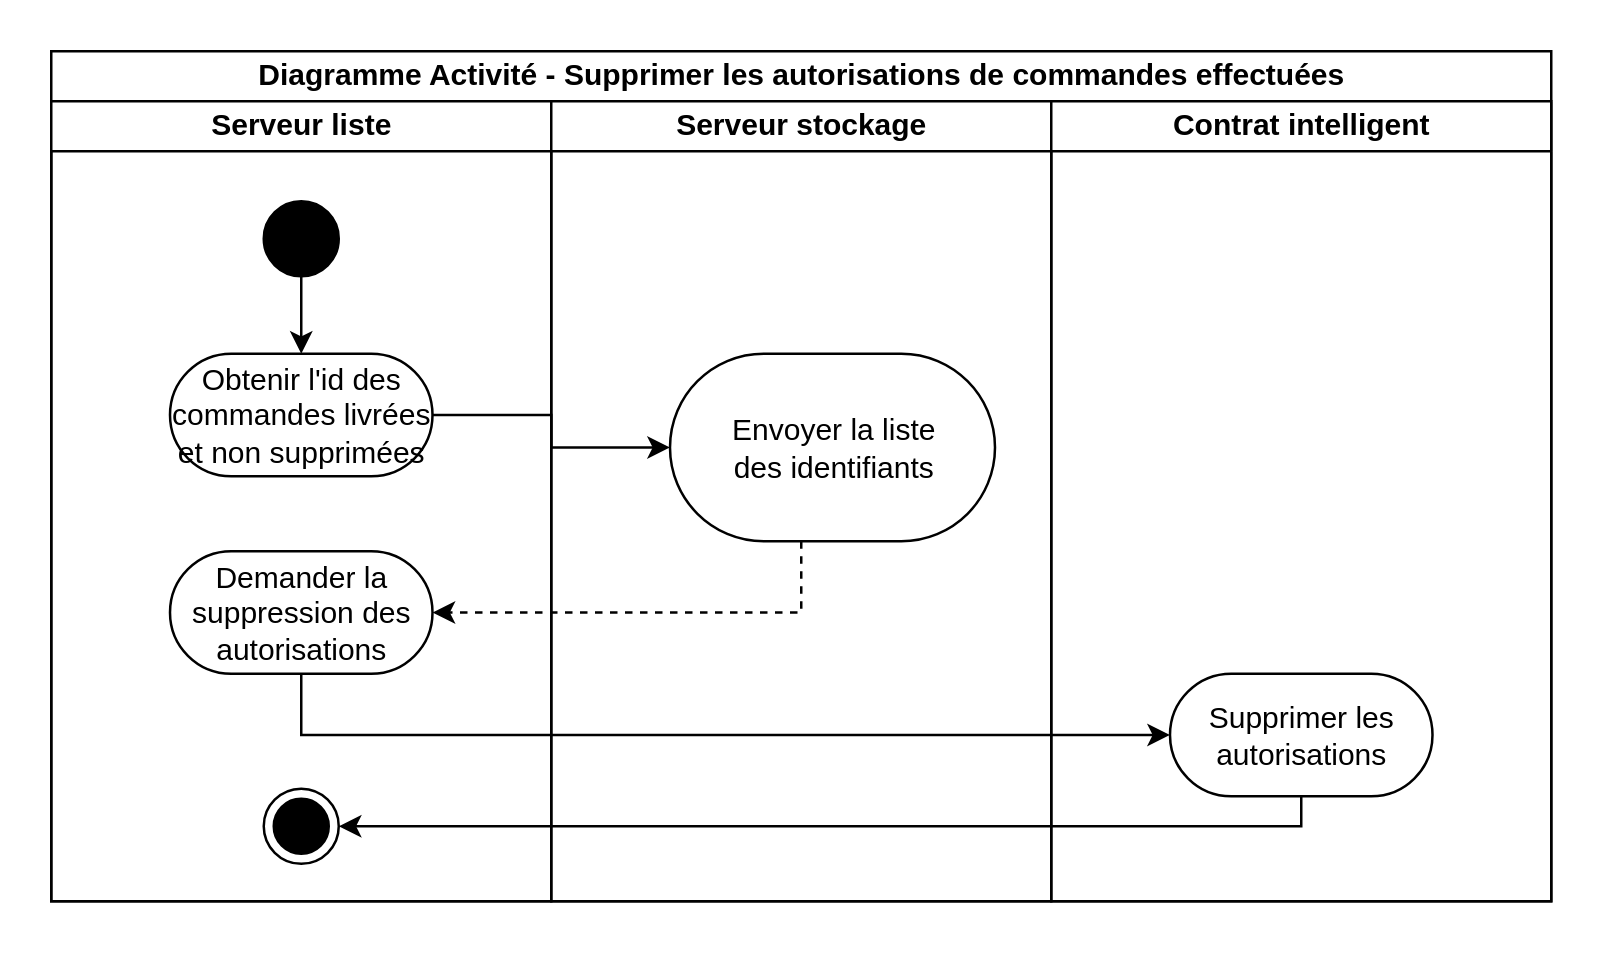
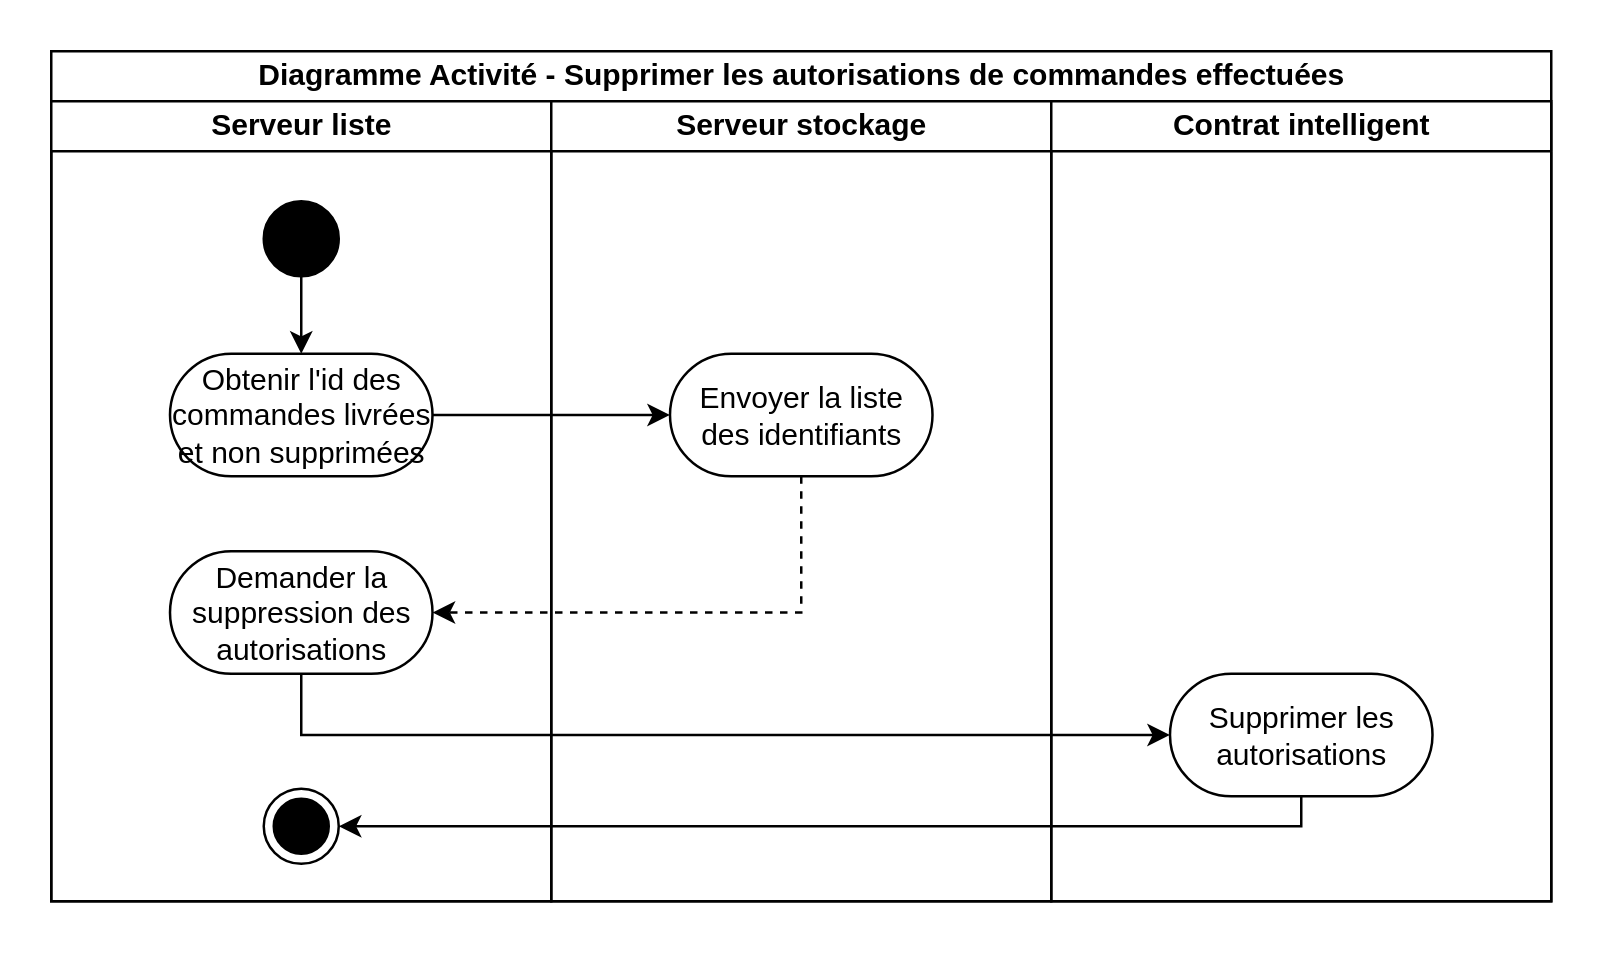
node "Envoyer la liste des identifiants": size 325x188 -> 263x123
